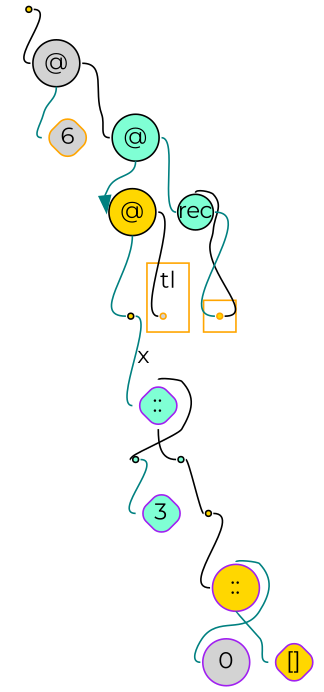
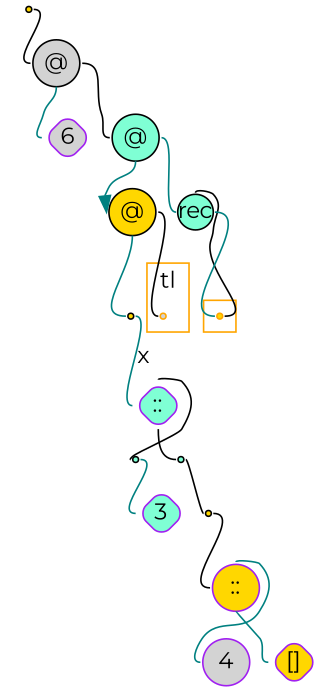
node "6": color orange -> purple
node "0": label "0" -> "4"
